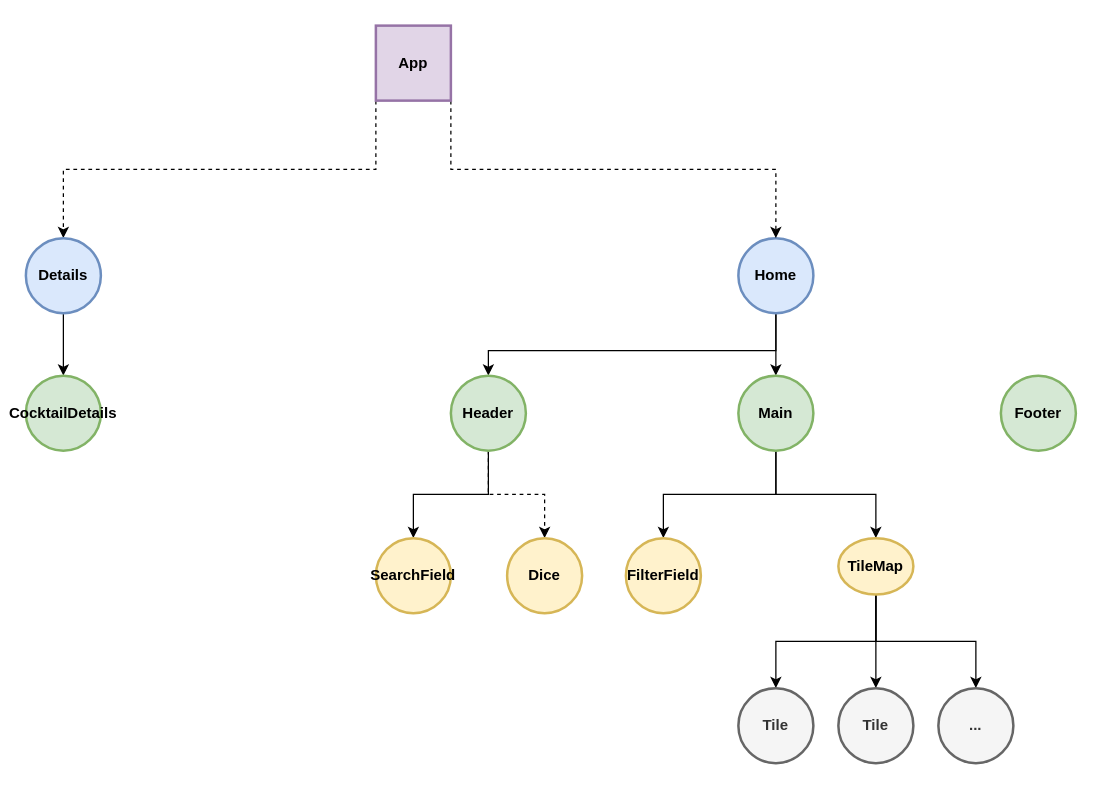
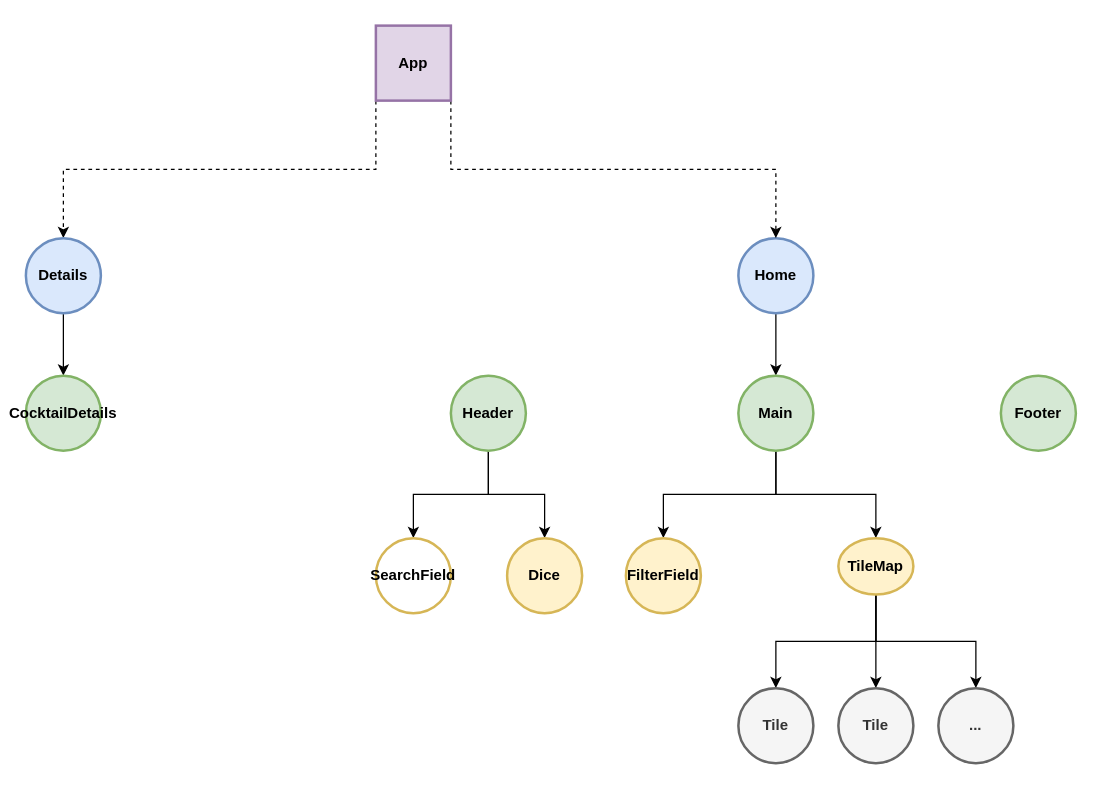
edge "Home" -> "Header": removed
edge "Header" -> "Dice": style dashed -> solid
node "SearchField": fillcolor #fff2cc -> #ffffff
